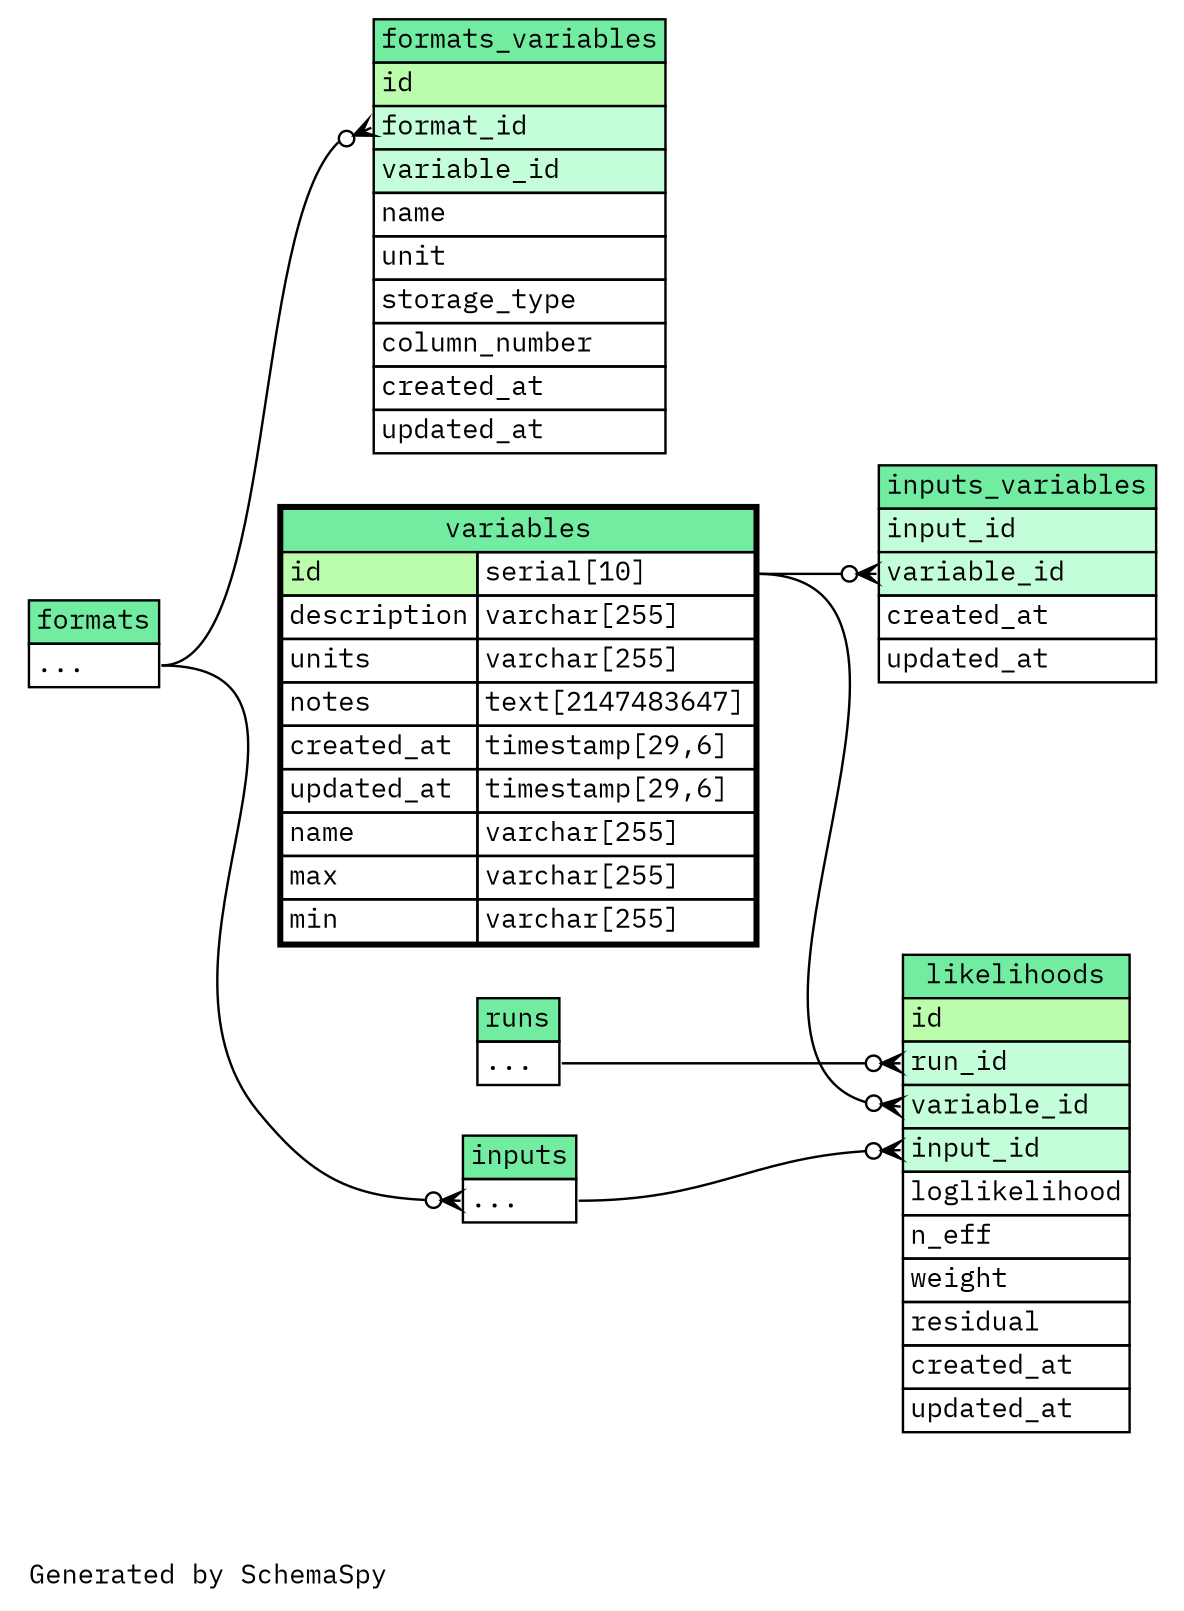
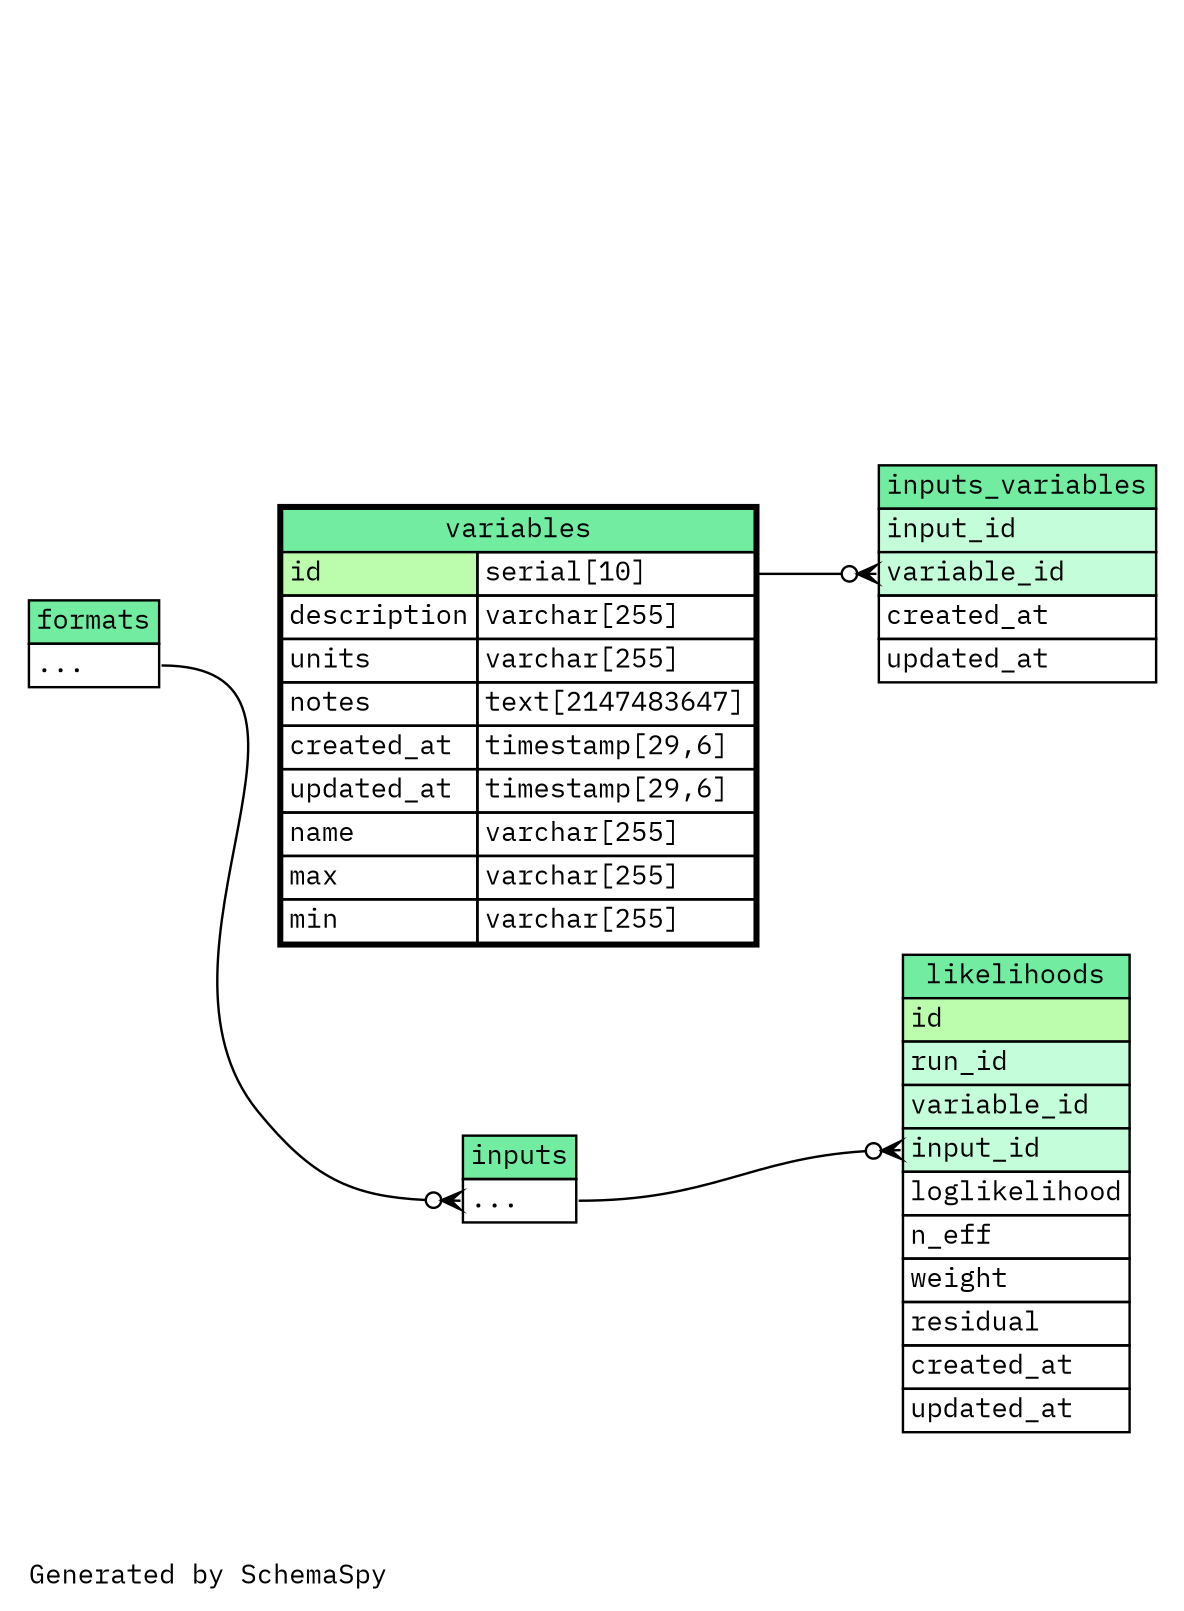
node "formats_variables": removed
edge "variables" -> "likelihoods": removed
node "runs": removed
